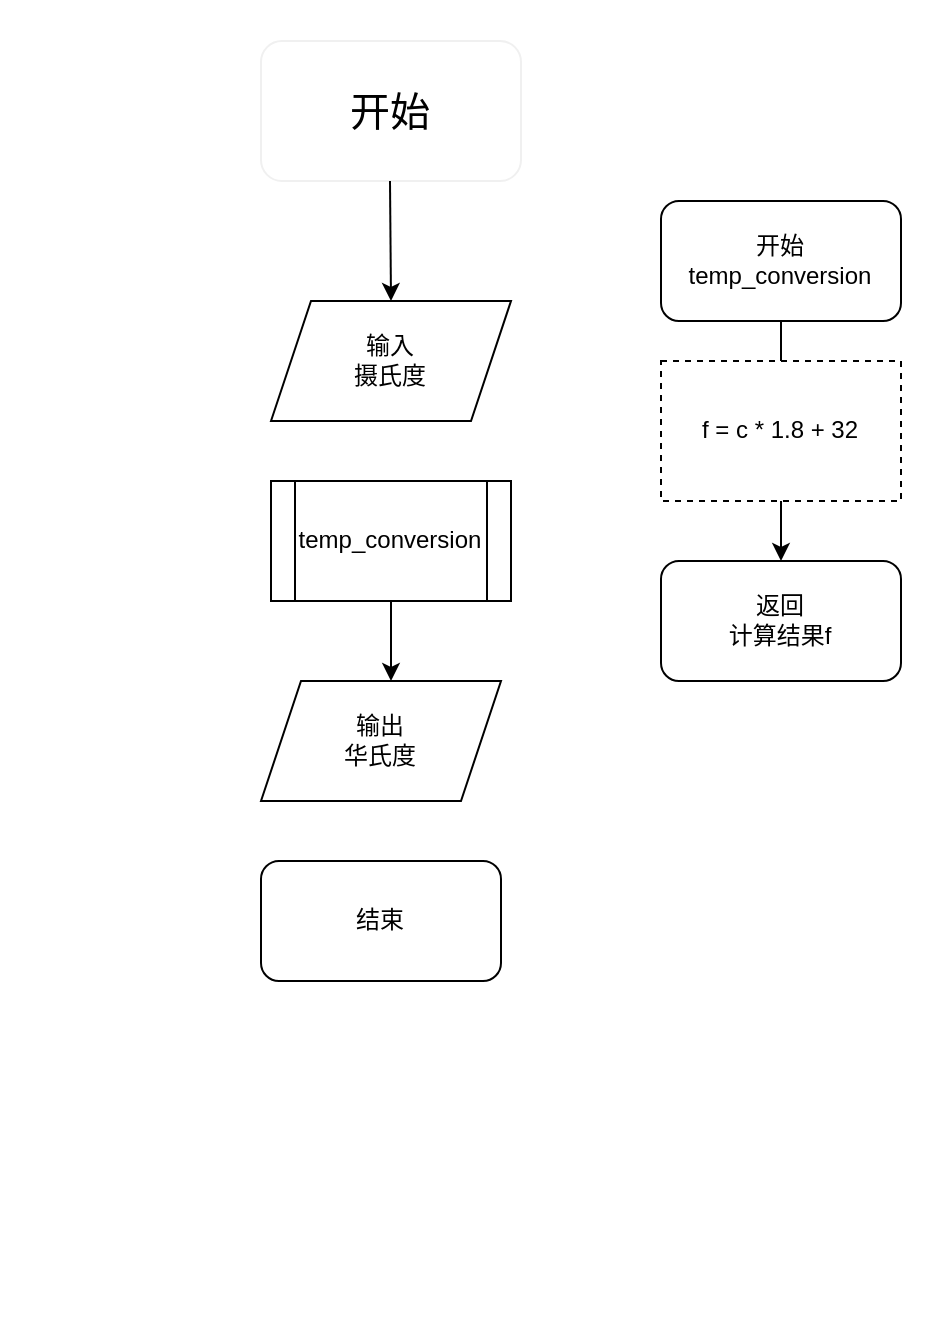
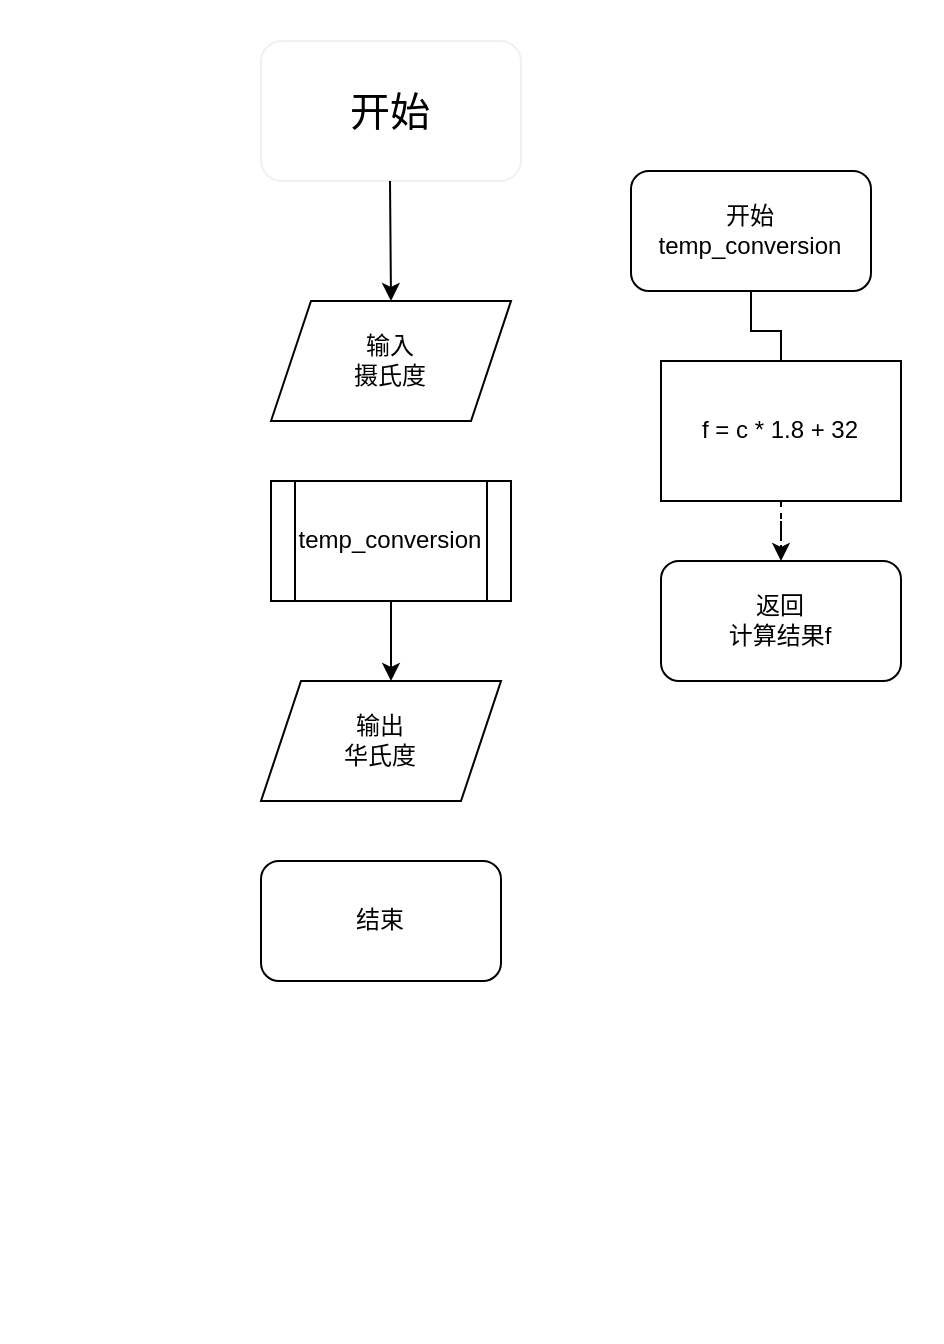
node "开始 temp_conversion": moved (781, 261) -> (751, 231)
node "f = c * 1.8 + 32": style dashed -> solid
edge "f = c * 1.8 + 32" -> "返回 计算结果f": style solid -> dashed
